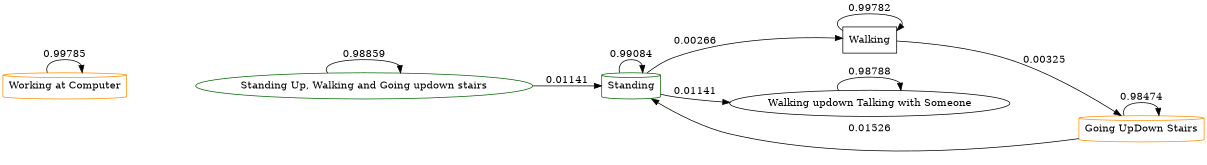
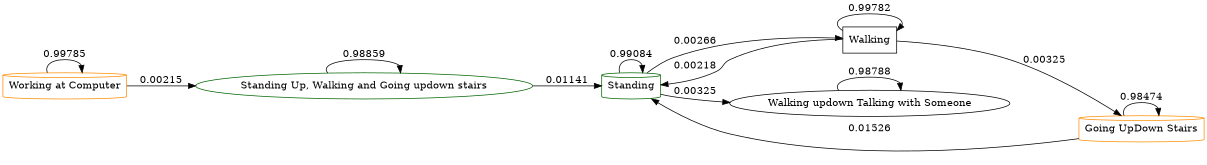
edge "Walking" -> "Standing": added, label "0.00218"
edge "Working at Computer" -> "Standing Up, Walking and Going updown stairs": added, label "0.00215"
edge "Standing" -> "Walking updown Talking with Someone": label "0.01141" -> "0.00325"
